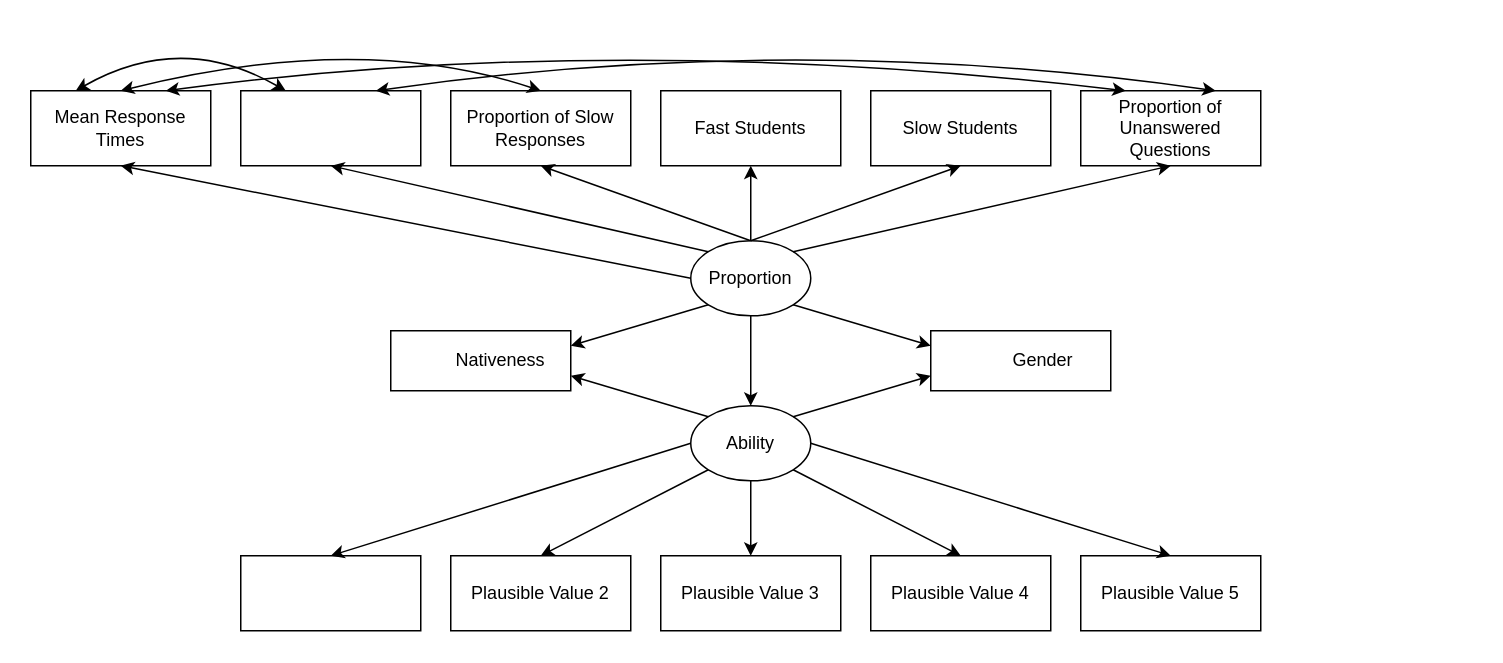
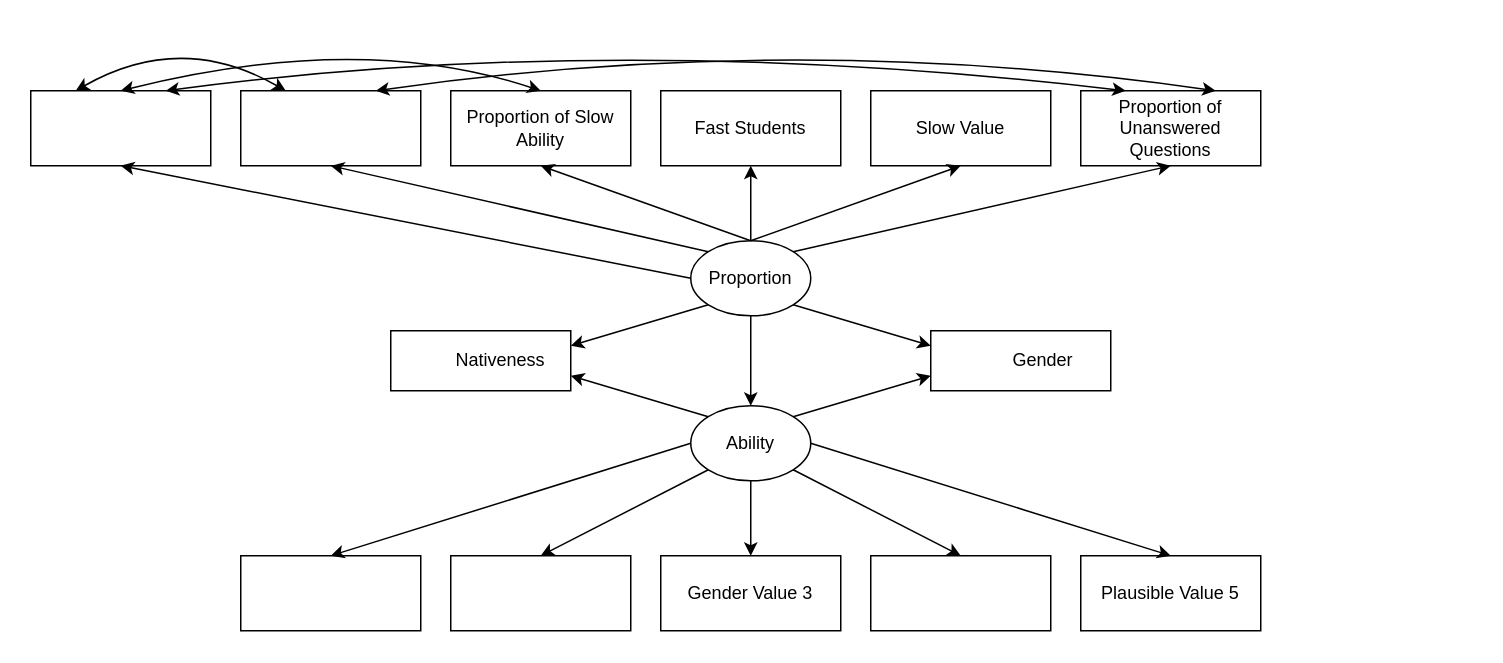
node "Mean Response Times": removed
node "Proportion of Slow Responses": label "Proportion of Slow Responses" -> "Proportion of Slow Ability"
node "Slow Students": label "Slow Students" -> "Slow Value"
node "Plausible Value 2": removed
node "Plausible Value 3": label "Plausible Value 3" -> "Gender Value 3"
node "Plausible Value 4": removed
